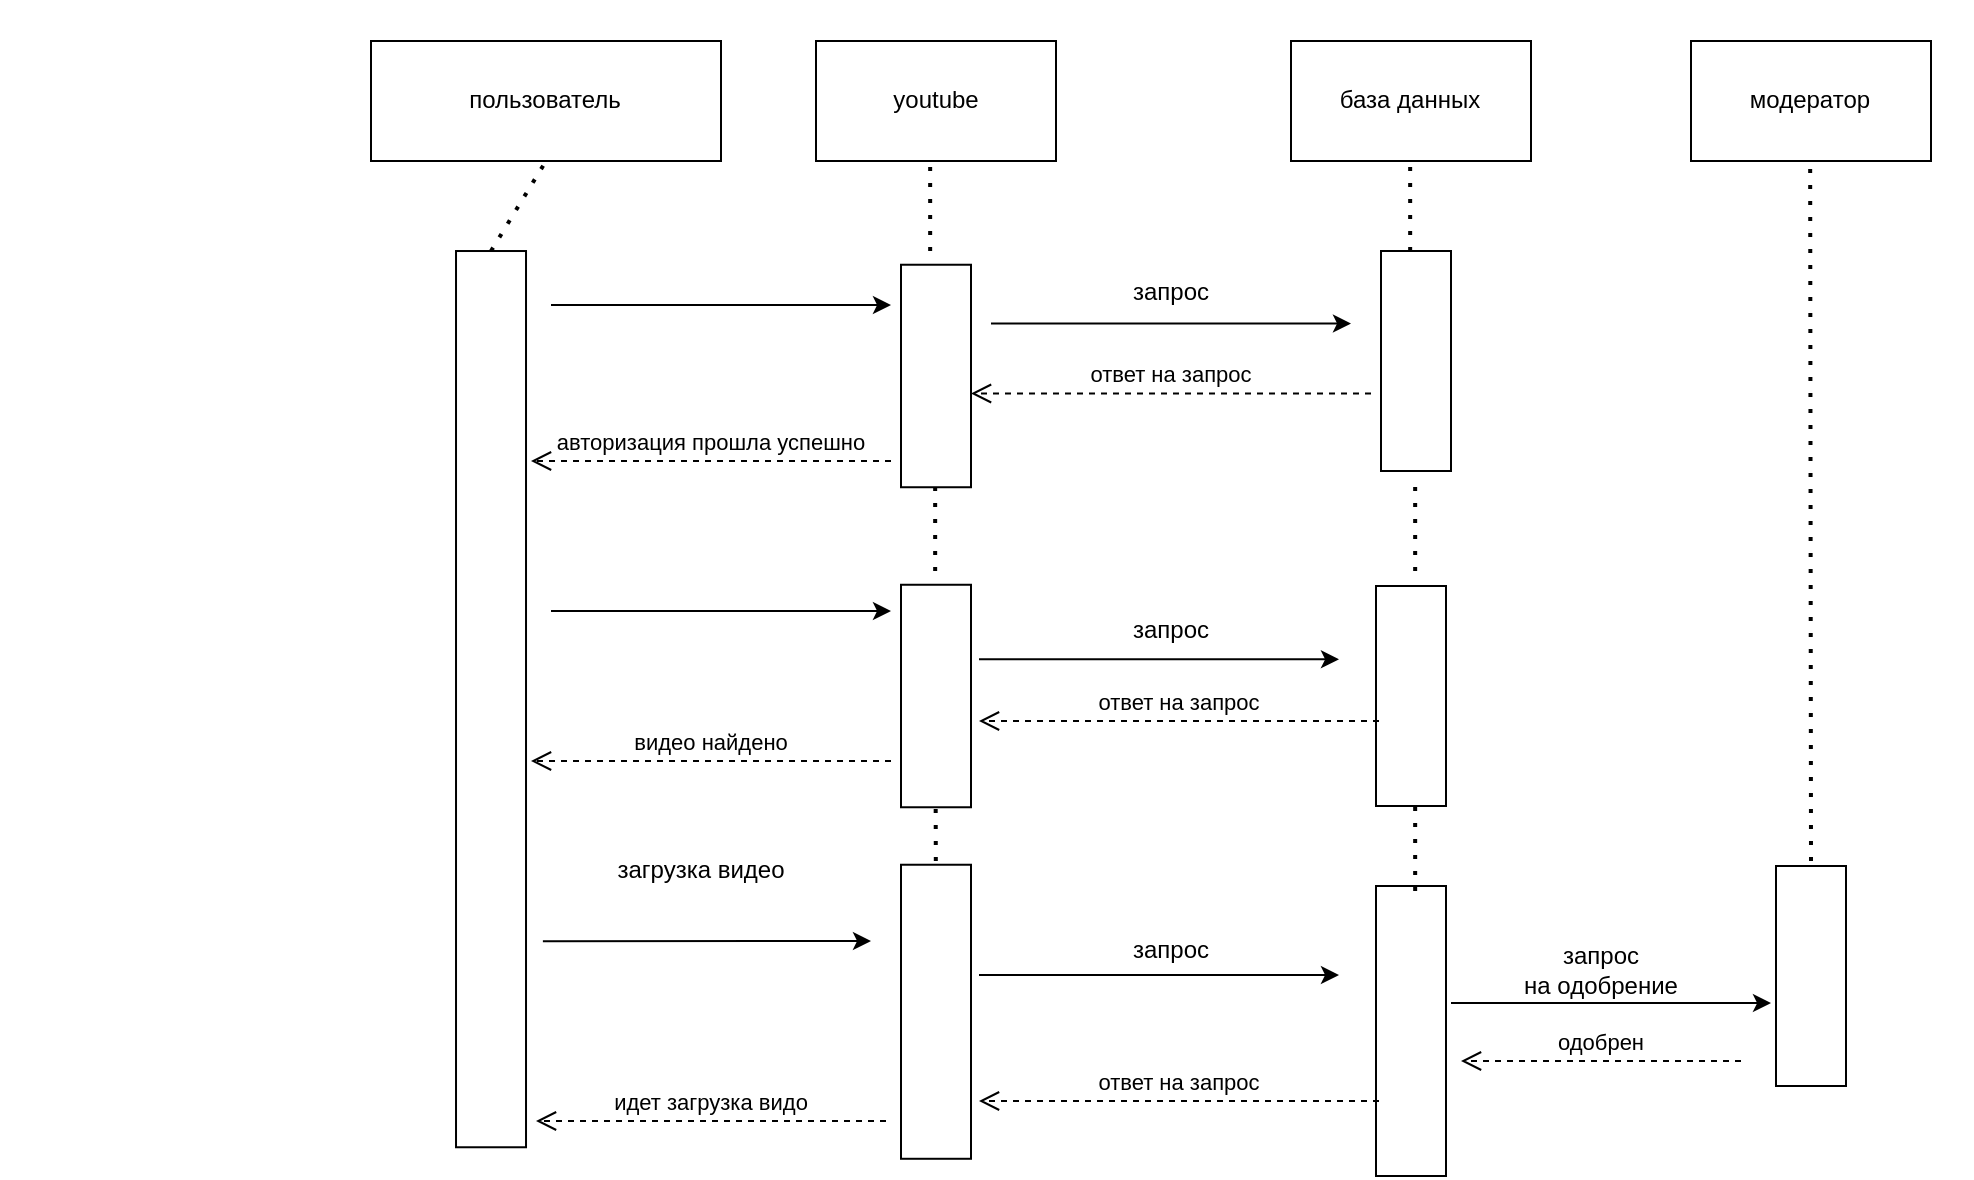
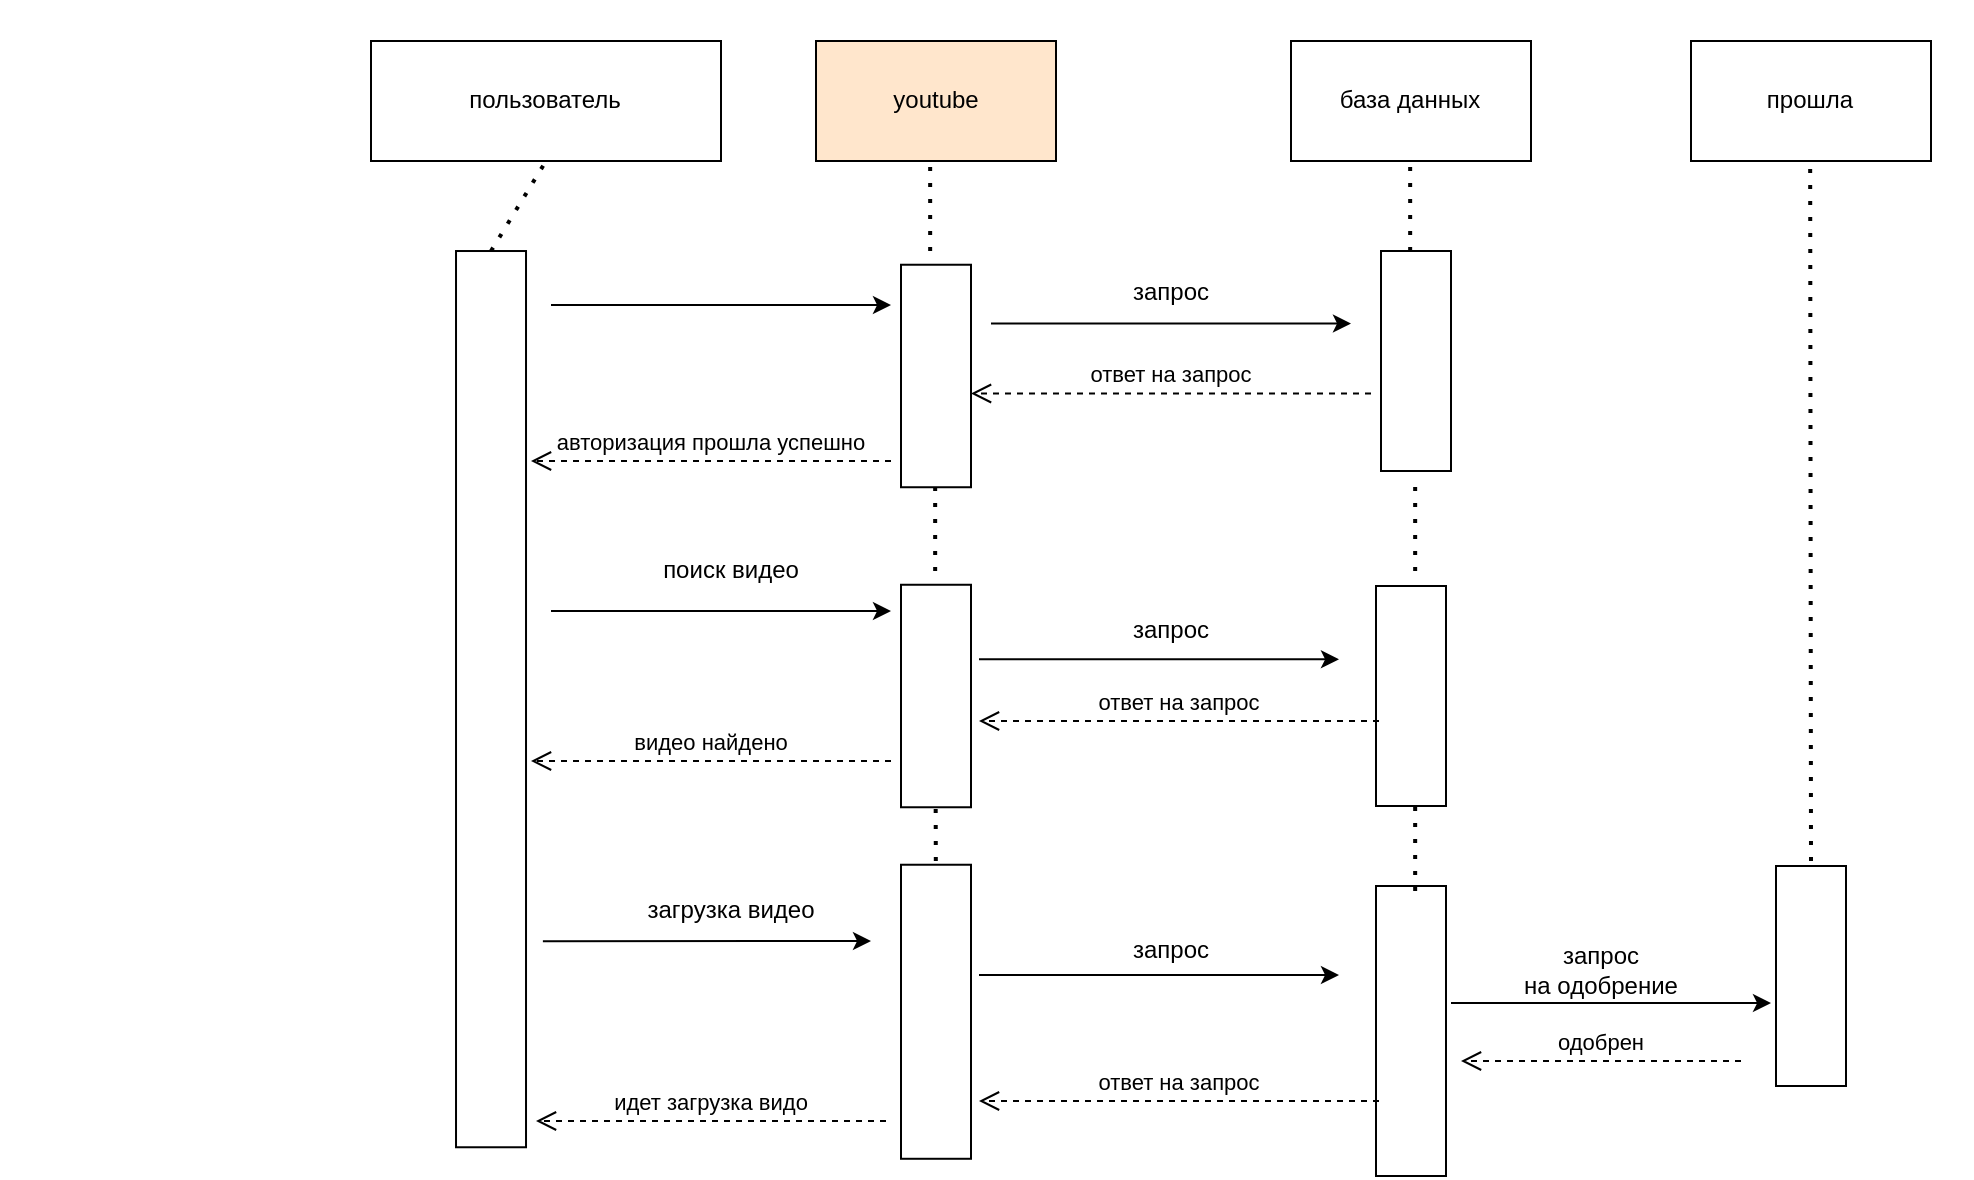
node "youtube": fillcolor #ffffff -> #ffe6cc
node "модератор": label "модератор" -> "прошла"
node "поиск видео": added
node "загрузка видео": moved (701, 871) -> (731, 911)
